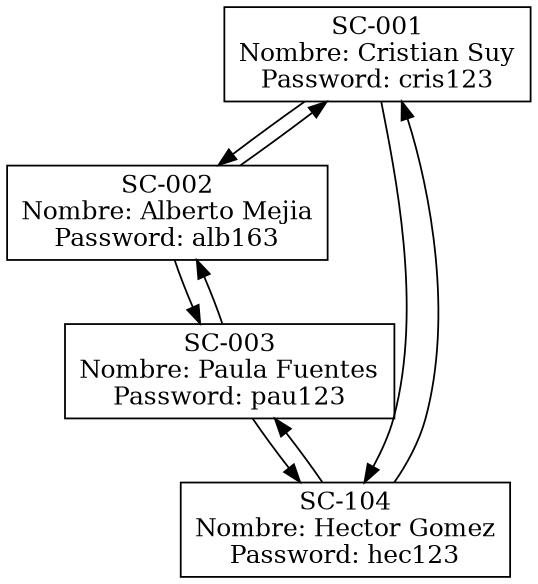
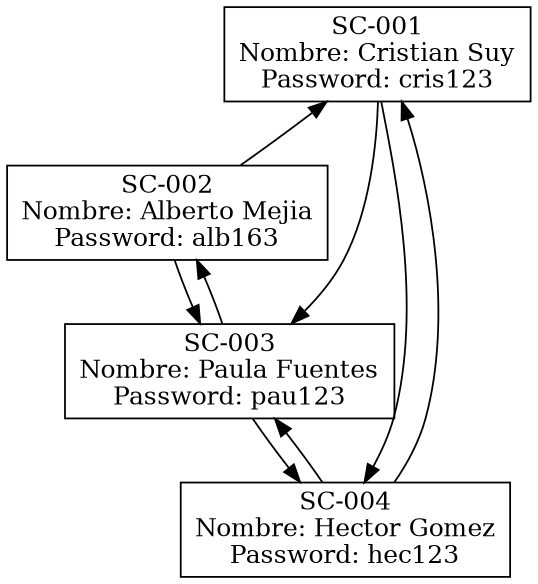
edge "SC-001 Nombre: Cristian Suy Password: cris123" -> "SC-002 Nombre: Alberto Mejia Password: alb163": now "SC-001 Nombre: Cristian Suy Password: cris123" -> "SC-003 Nombre: Paula Fuentes Password: pau123"
node "SC-104 Nombre: Hector Gomez Password: hec123": label "SC-104 Nombre: Hector Gomez Password: hec123" -> "SC-004 Nombre: Hector Gomez Password: hec123"
